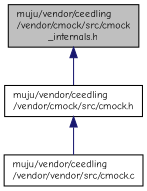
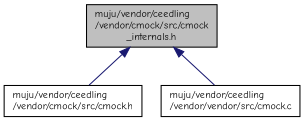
edge "muju/vendor/ceedling /vendor/vendor/src/cmock.c" -> "muju/vendor/ceedling /vendor/cmock/src/cmock.h": now "muju/vendor/ceedling /vendor/vendor/src/cmock.c" -> "muju/vendor/ceedling /vendor/cmock/src/cmock _internals.h"
